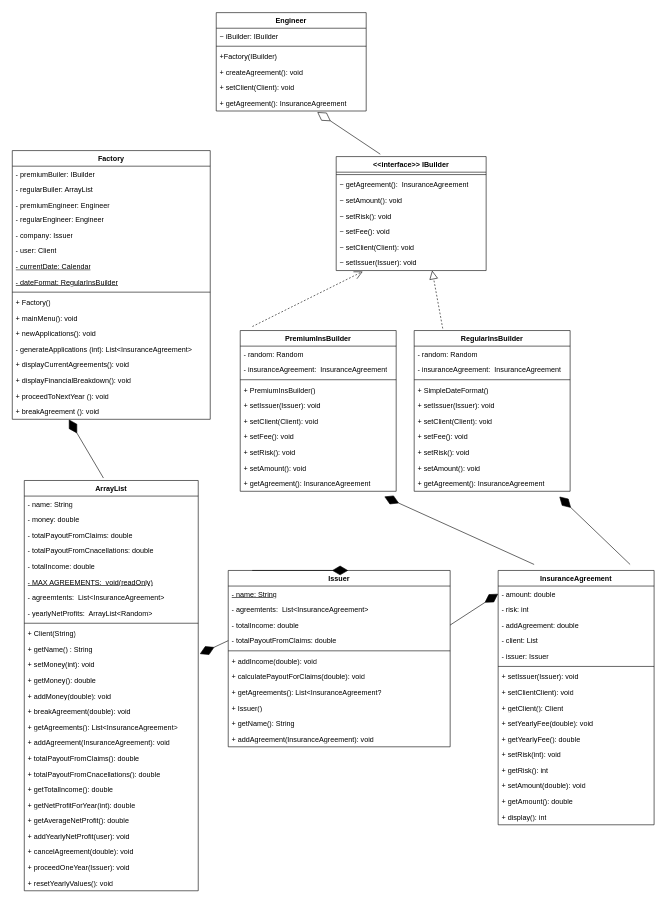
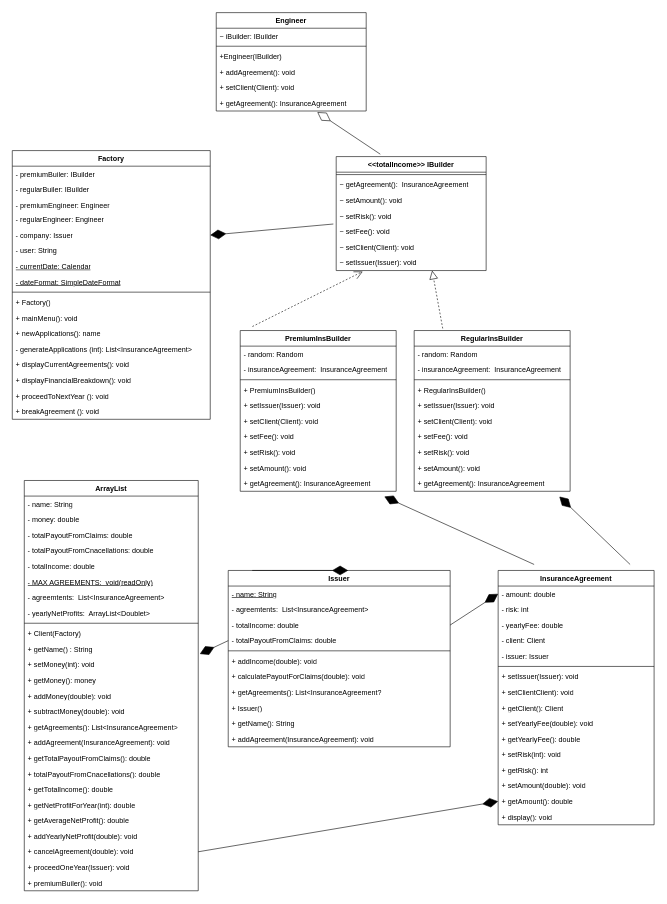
node "+Factory(IBuilder)": label "+Factory(IBuilder)" -> "+Engineer(IBuilder)"
node "+ createAgreement(): void": label "+ createAgreement(): void" -> "+ addAgreement(): void"
node "<<interface>> IBuilder": label "<<interface>> IBuilder" -> "<<totalIncome>> IBuilder"
node "- regularBuiler: ArrayList": label "- regularBuiler: ArrayList" -> "- regularBuiler: IBuilder"
edge "~ setRisk(): void" -> "- company: Issuer": added
node "- user: Client": label "- user: Client" -> "- user: String"
node "- dateFormat: RegularInsBuilder": label "- dateFormat: RegularInsBuilder" -> "- dateFormat: SimpleDateFormat"
node "+ newApplications(): void": label "+ newApplications(): void" -> "+ newApplications(): name"
node "+ SimpleDateFormat()": label "+ SimpleDateFormat()" -> "+ RegularInsBuilder()"
edge "ArrayList" -> "+ breakAgreement (): void": removed
node "- yearlyNetProfits: ArrayList<Random>": label "- yearlyNetProfits: ArrayList<Random>" -> "- yearlyNetProfits: ArrayList<Doublet>"
node "- addAgreement: double": label "- addAgreement: double" -> "- yearlyFee: double"
node "+ Client(String)": label "+ Client(String)" -> "+ Client(Factory)"
node "- client: List": label "- client: List" -> "- client: Client"
node "+ getMoney(): double": label "+ getMoney(): double" -> "+ getMoney(): money"
node "+ breakAgreement(double): void": label "+ breakAgreement(double): void" -> "+ subtractMoney(double): void"
node "+ totalPayoutFromClaims(): double": label "+ totalPayoutFromClaims(): double" -> "+ getTotalPayoutFromClaims(): double"
node "+ display(): int": label "+ display(): int" -> "+ display(): void"
edge "+ cancelAgreement(double): void" -> "+ getAmount(): double": added
node "+ addYearlyNetProfit(user): void": label "+ addYearlyNetProfit(user): void" -> "+ addYearlyNetProfit(double): void"
node "+ resetYearlyValues(): void": label "+ resetYearlyValues(): void" -> "+ premiumBuiler(): void"
